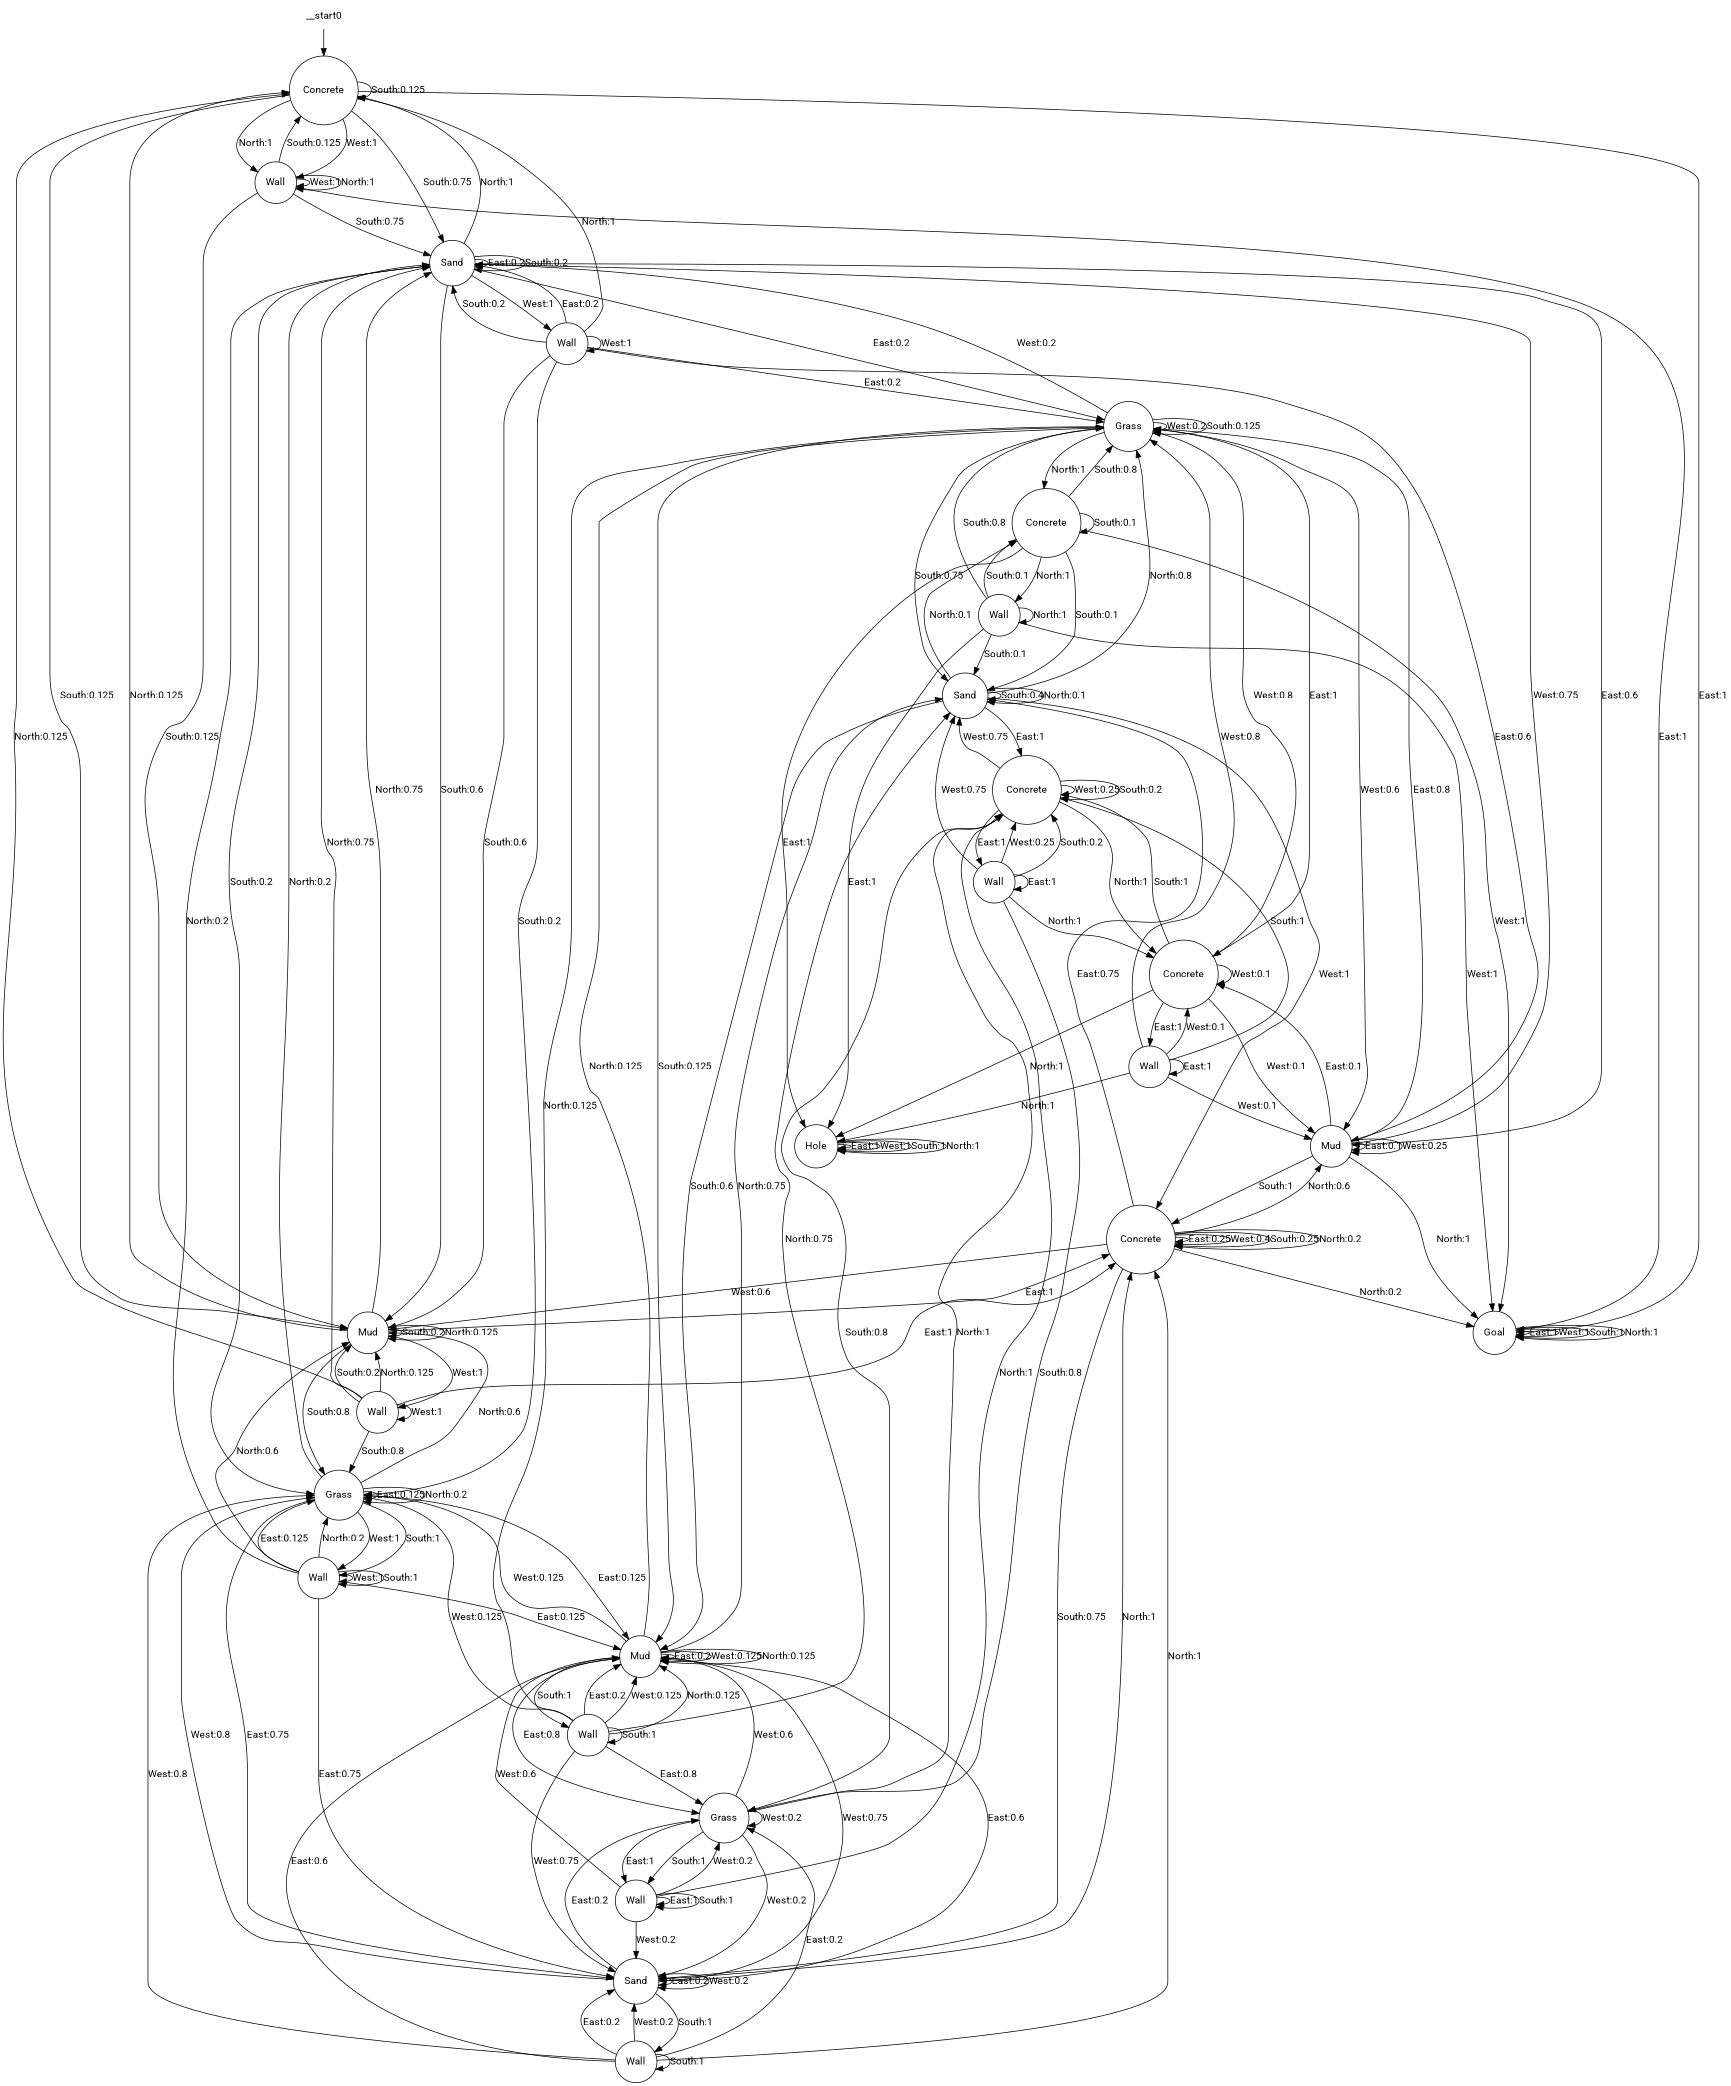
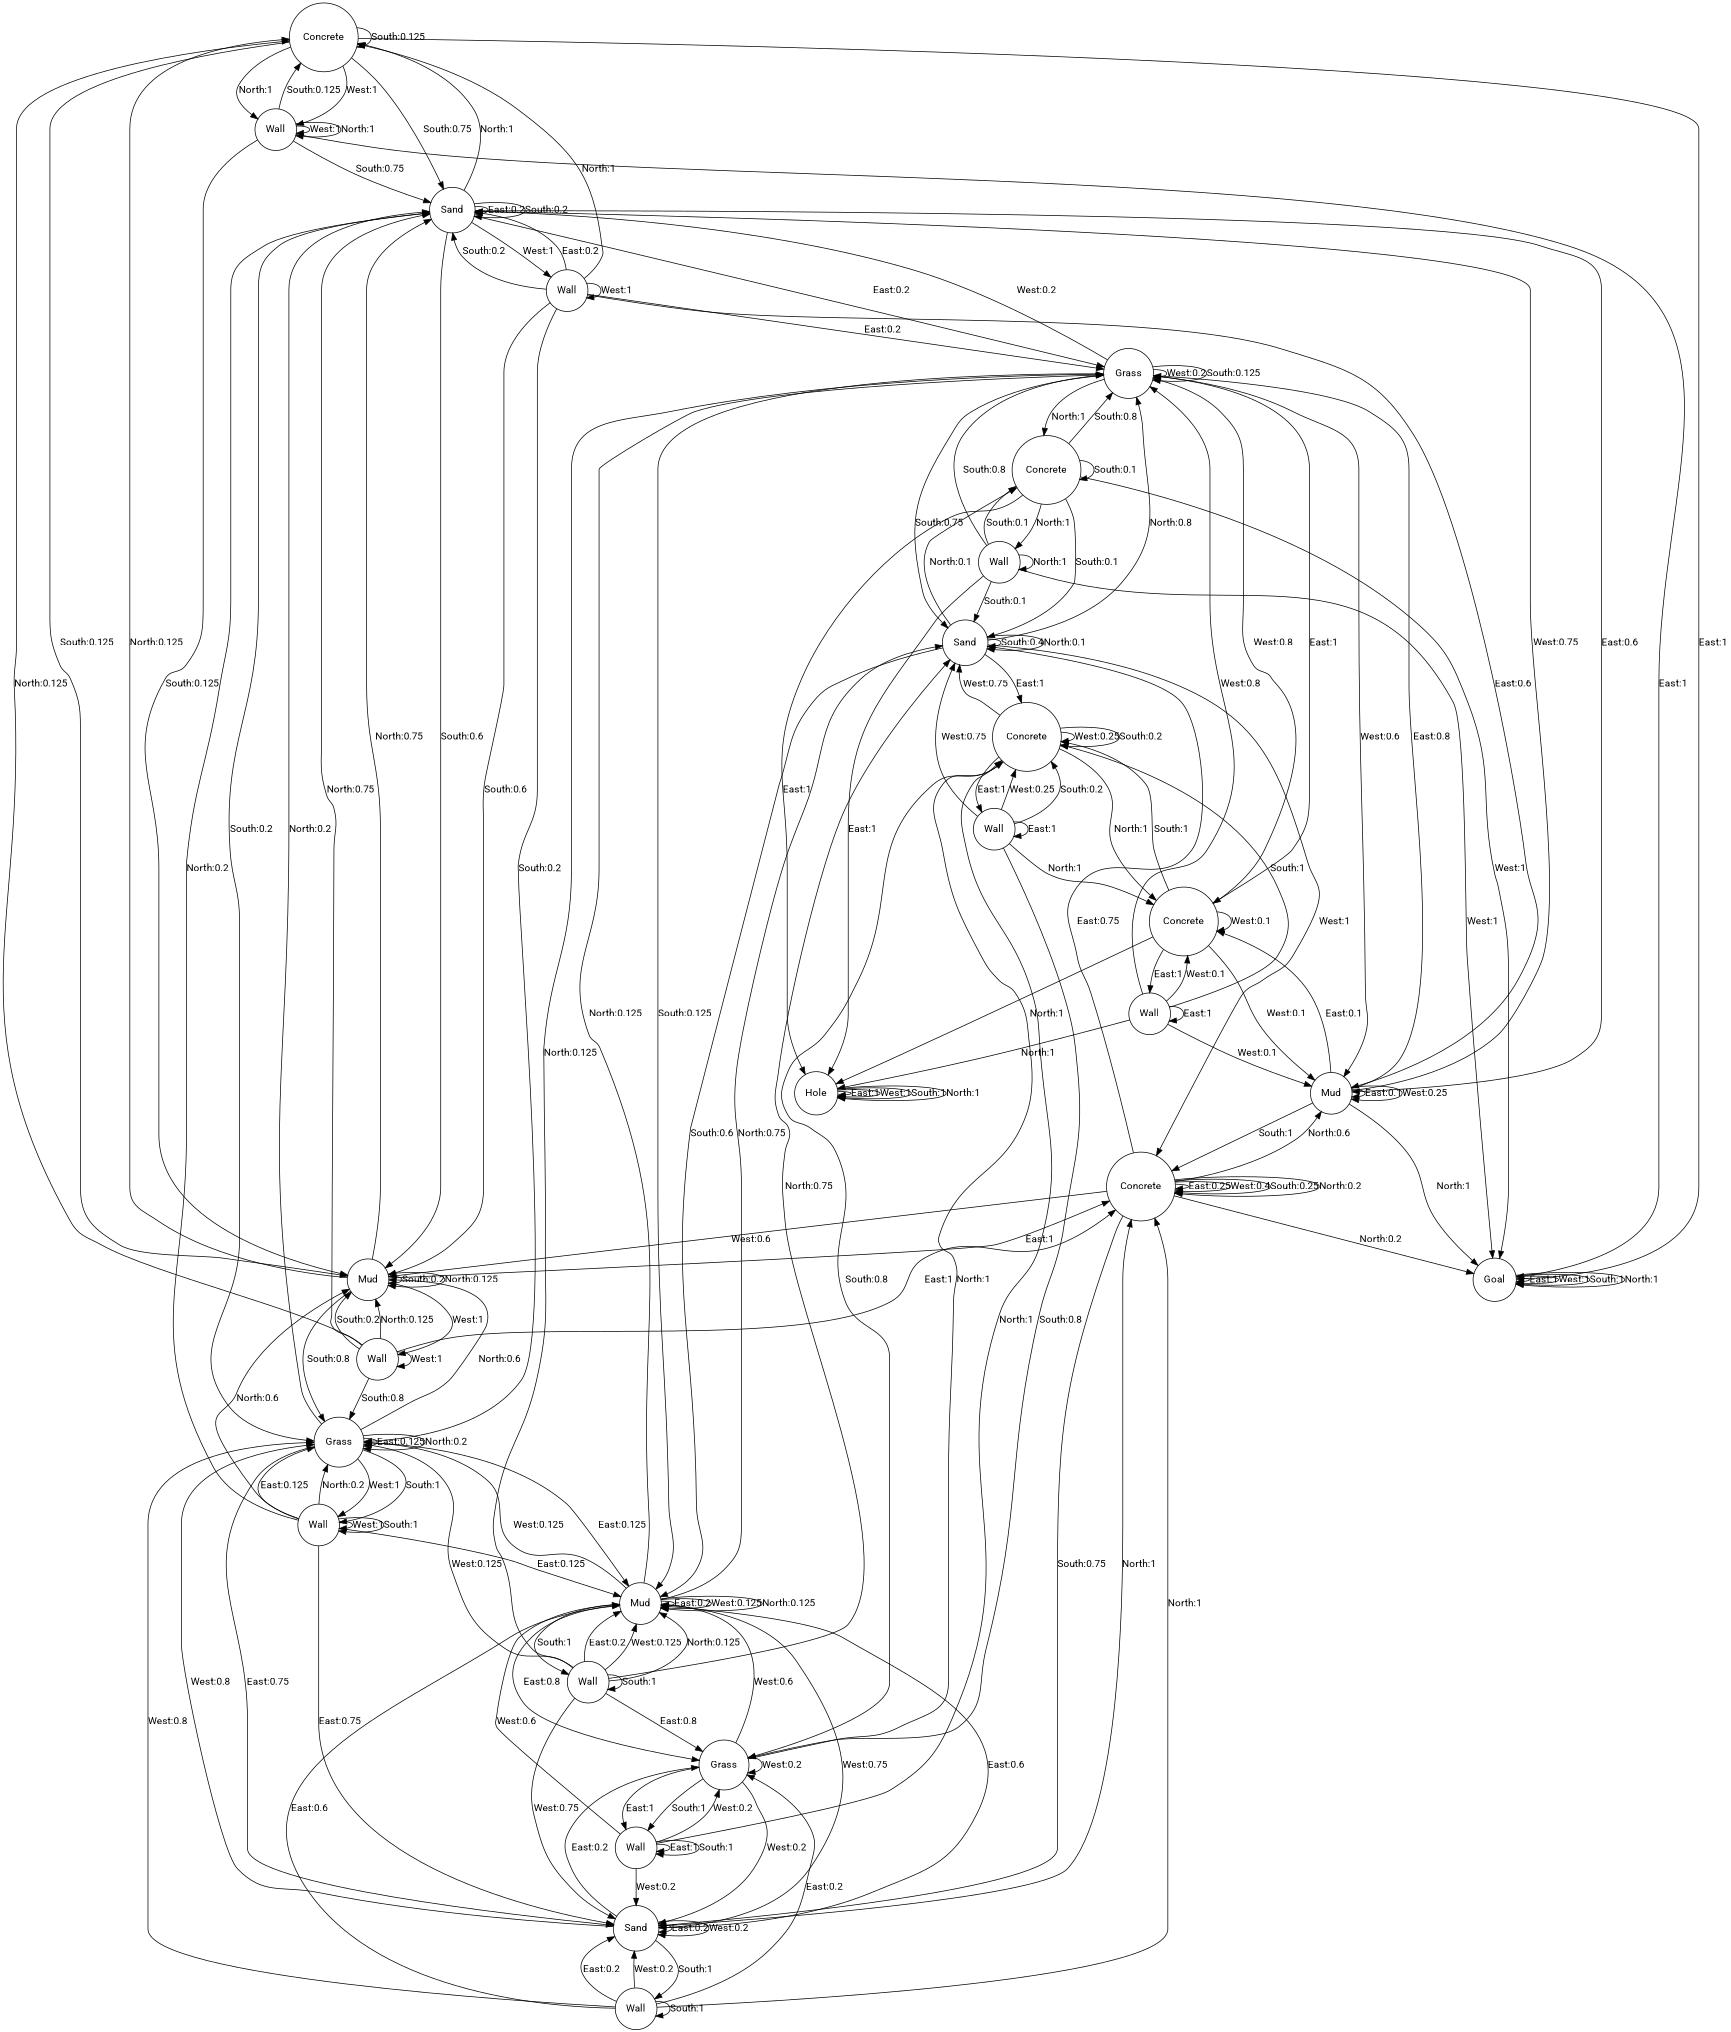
node "__start0": removed
